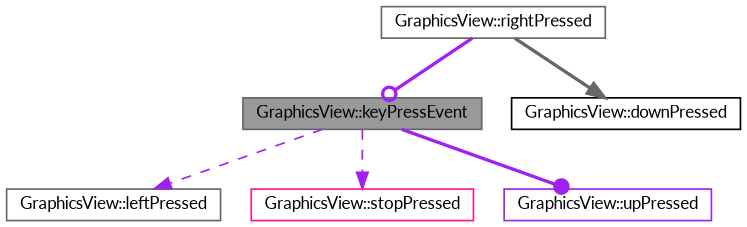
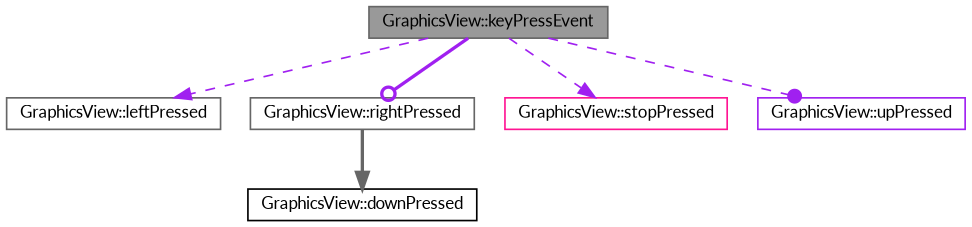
edge "GraphicsView::rightPressed" -> "GraphicsView::keyPressEvent": reversed
edge "GraphicsView::keyPressEvent" -> "GraphicsView::upPressed": style bold -> dashed
